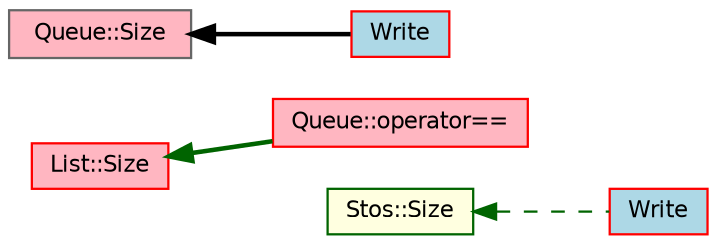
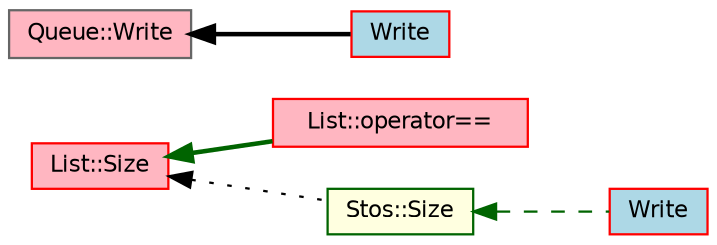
node "Queue::Size": label "Queue::Size" -> "Queue::Write"
node "Queue::operator==": label "Queue::operator==" -> "List::operator=="
edge "Stos::Size" -> "List::Size": added
